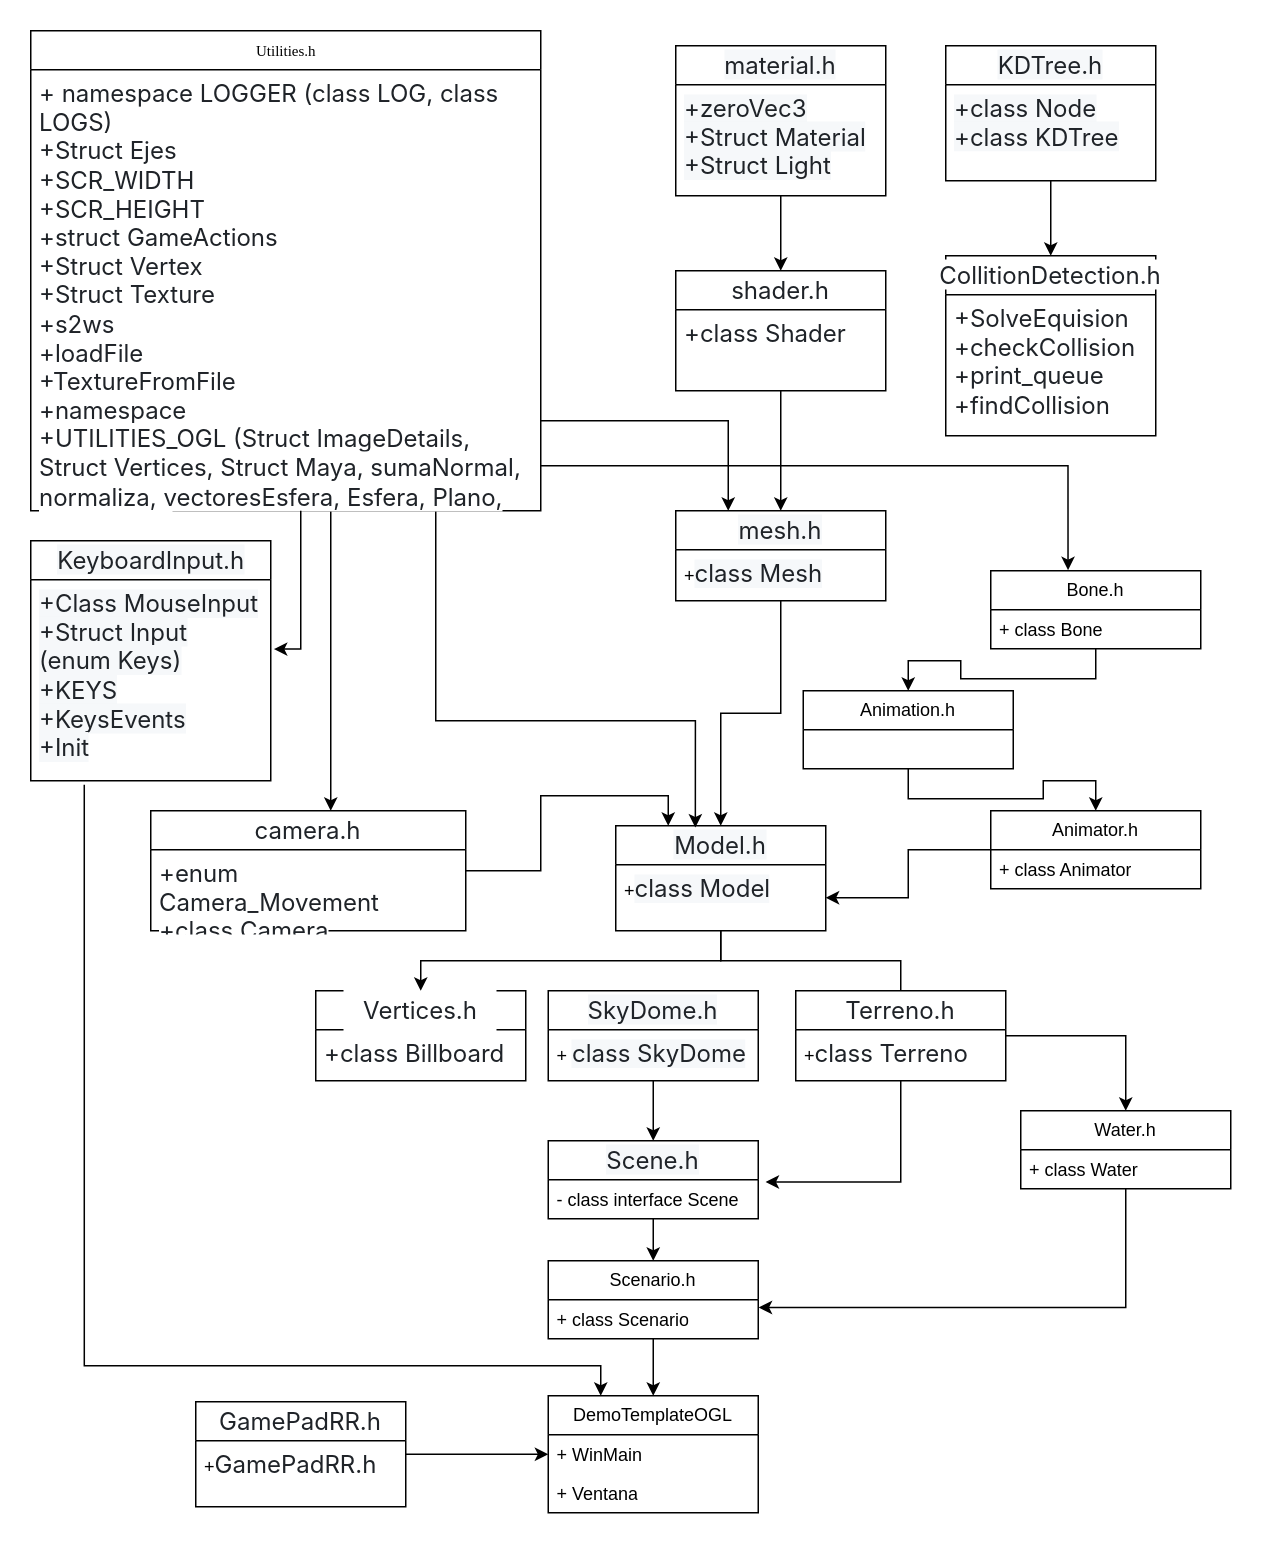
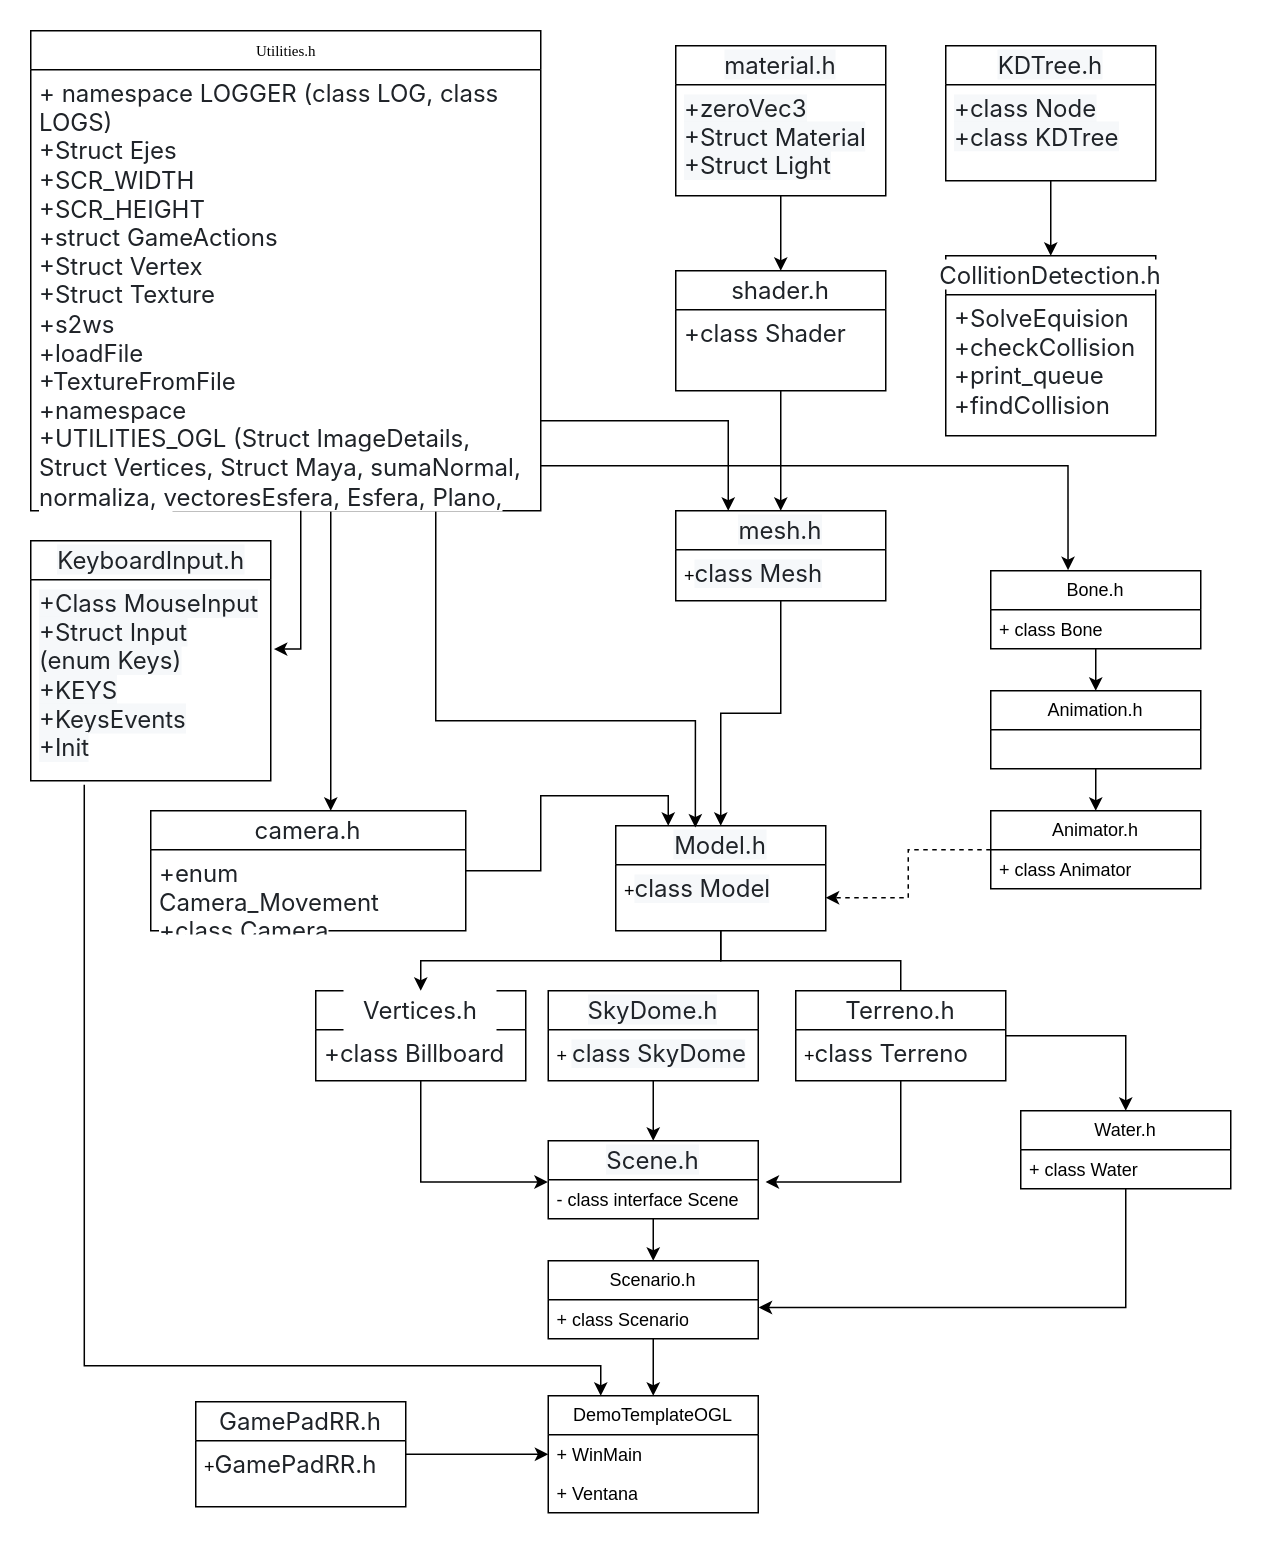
node "Animation.h": moved (908, 730) -> (1096, 730)
edge "Animator.h" -> "+class Model": style solid -> dashed
edge "Vertices.h" -> "- class interface Scene": added
